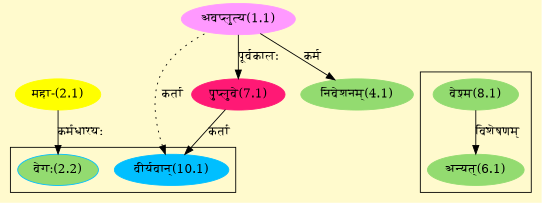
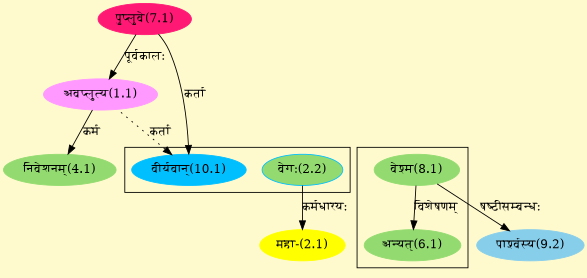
edge "अवप्लुत्य(1.1)" -> "पुप्लुवे(7.1)": reversed
edge "महा-(2.1)" -> "वेगः(2.2)": reversed
node "पार्श्वस्य(9.2)": added
